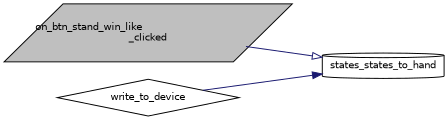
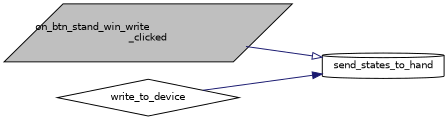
node "on_btn_stand_win_like _clicked": label "on_btn_stand_win_like _clicked" -> "on_btn_stand_win_write _clicked"
node "states_states_to_hand": label "states_states_to_hand" -> "send_states_to_hand"
